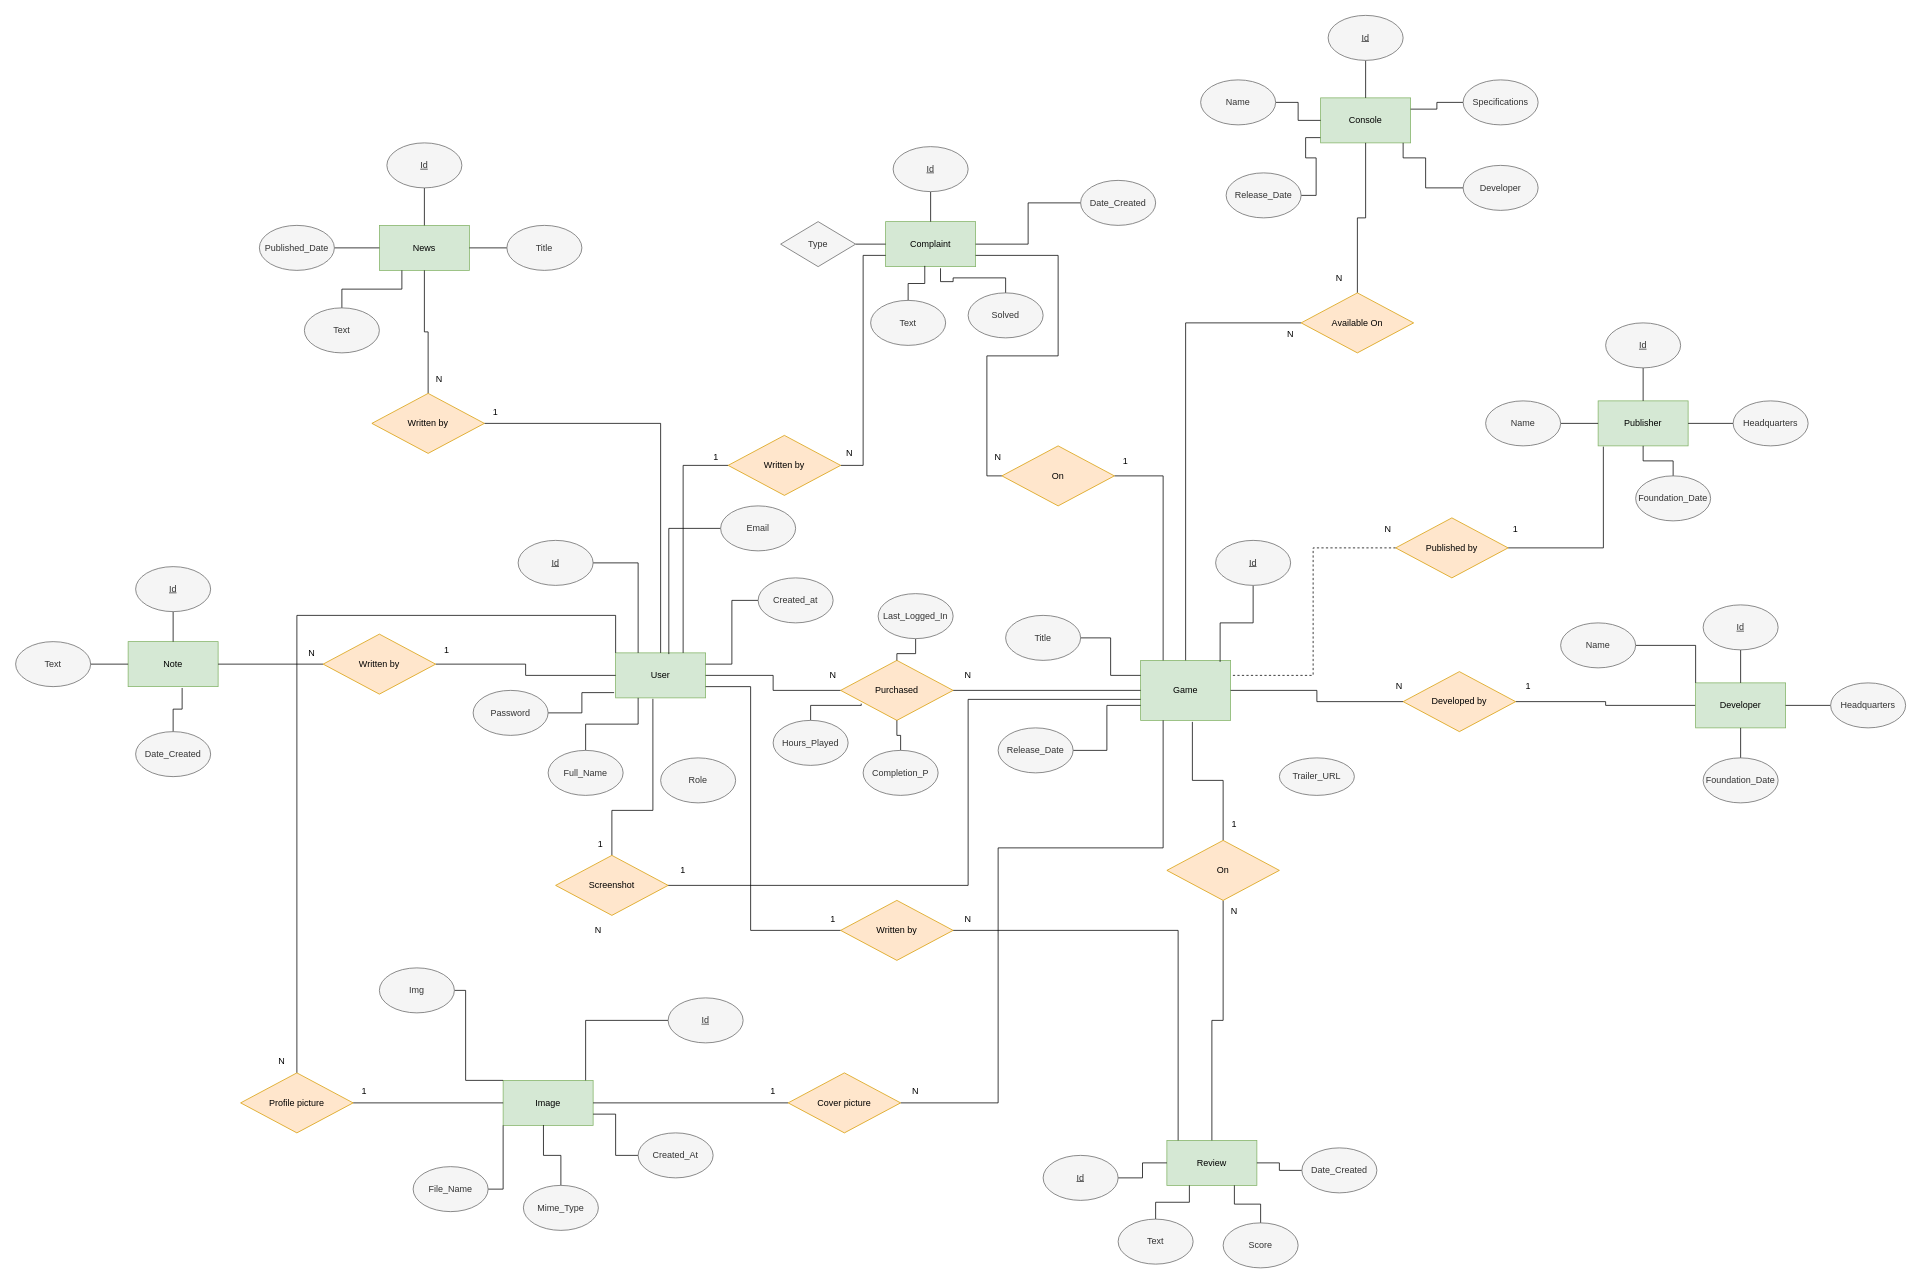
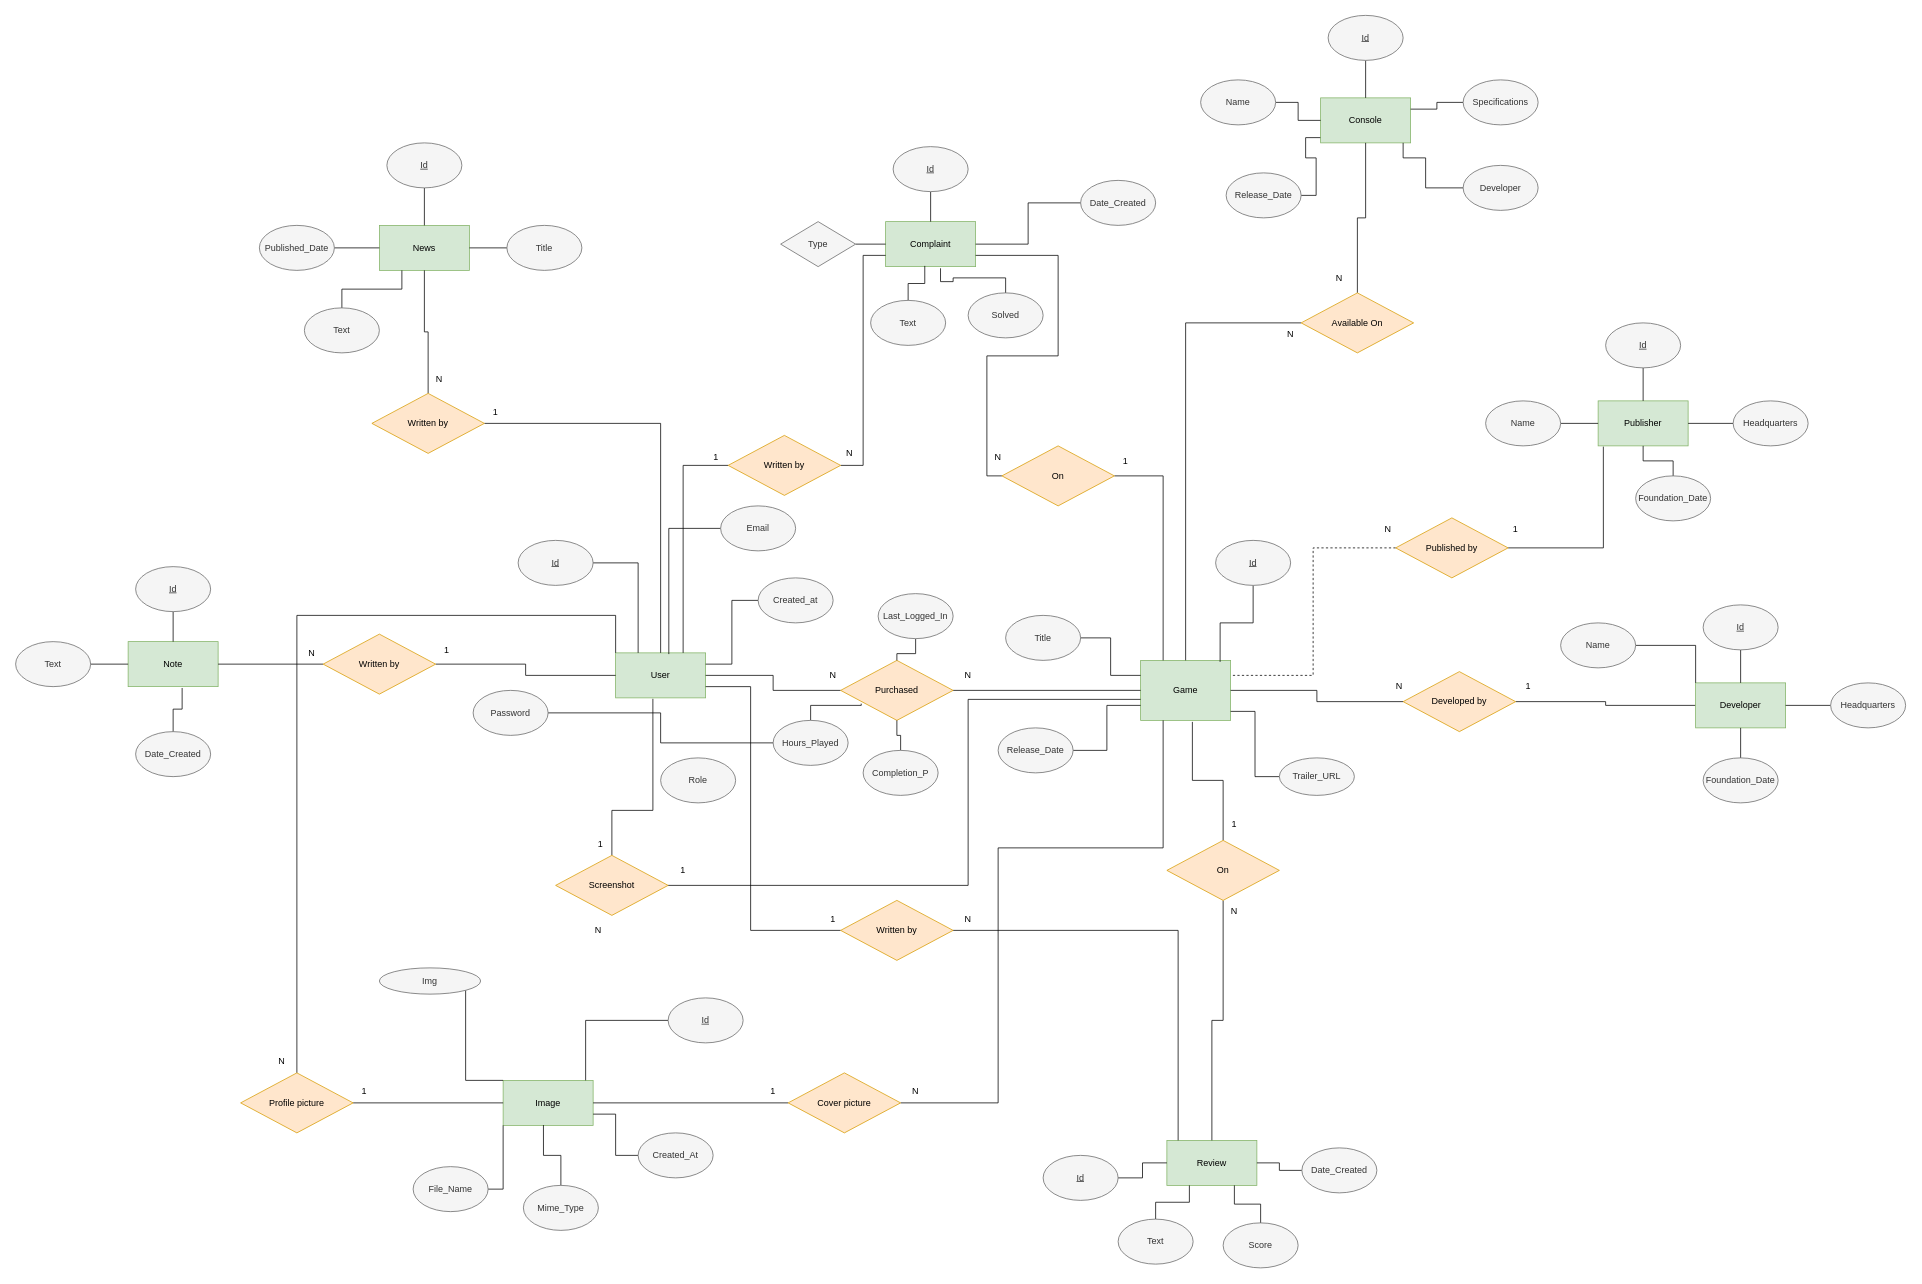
edge "User" -- "Password": now "Hours_Played" -- "Password"
edge "User" -- "Full_Name": removed
edge "Game" -- "Trailer_URL": added
node "Full_Name": removed
node "Img": size 75x45 -> 101x26
